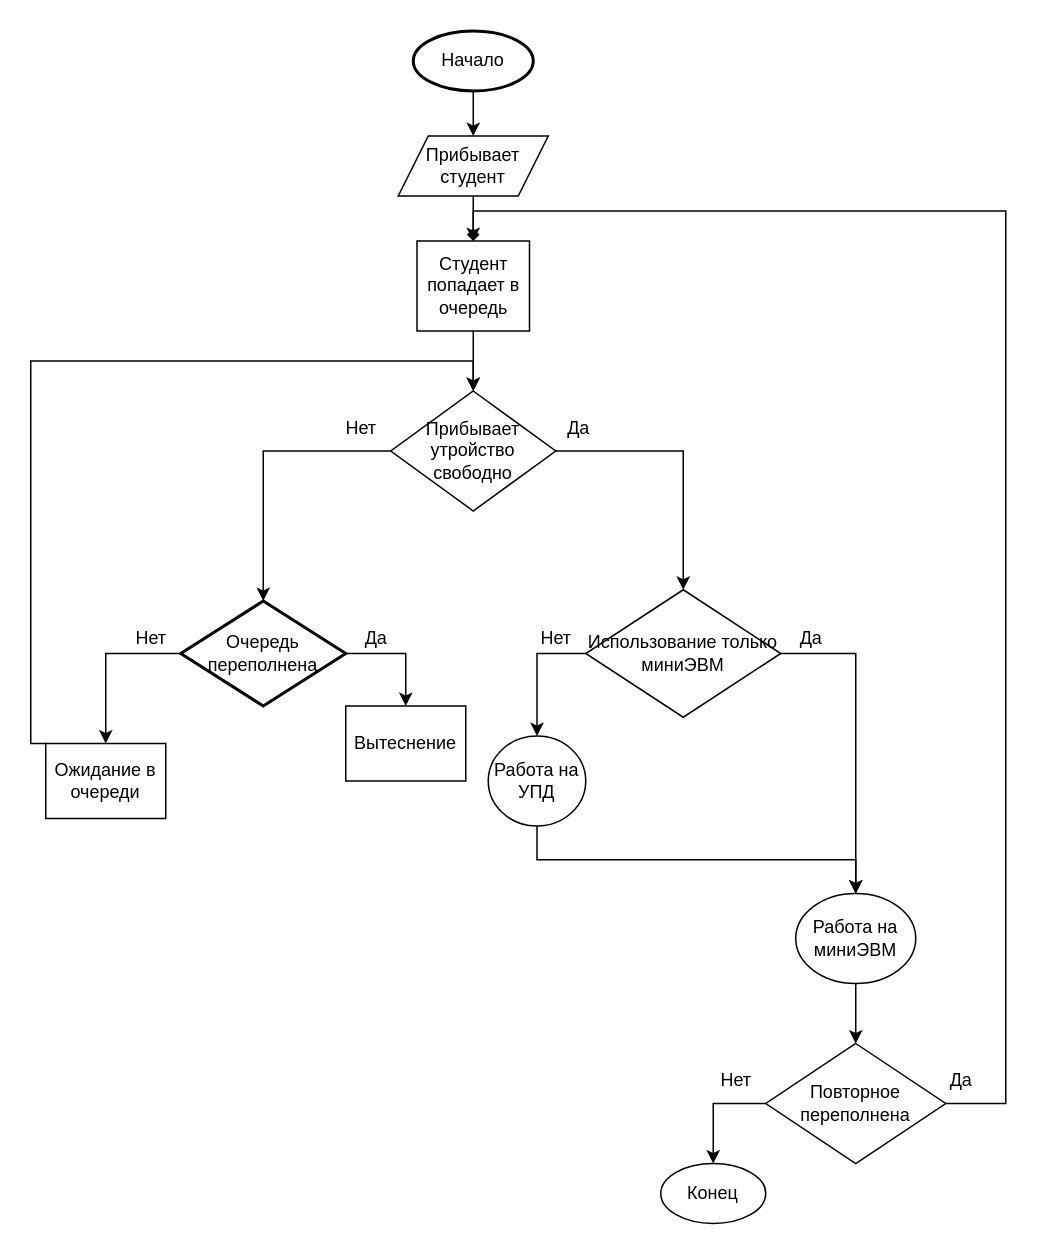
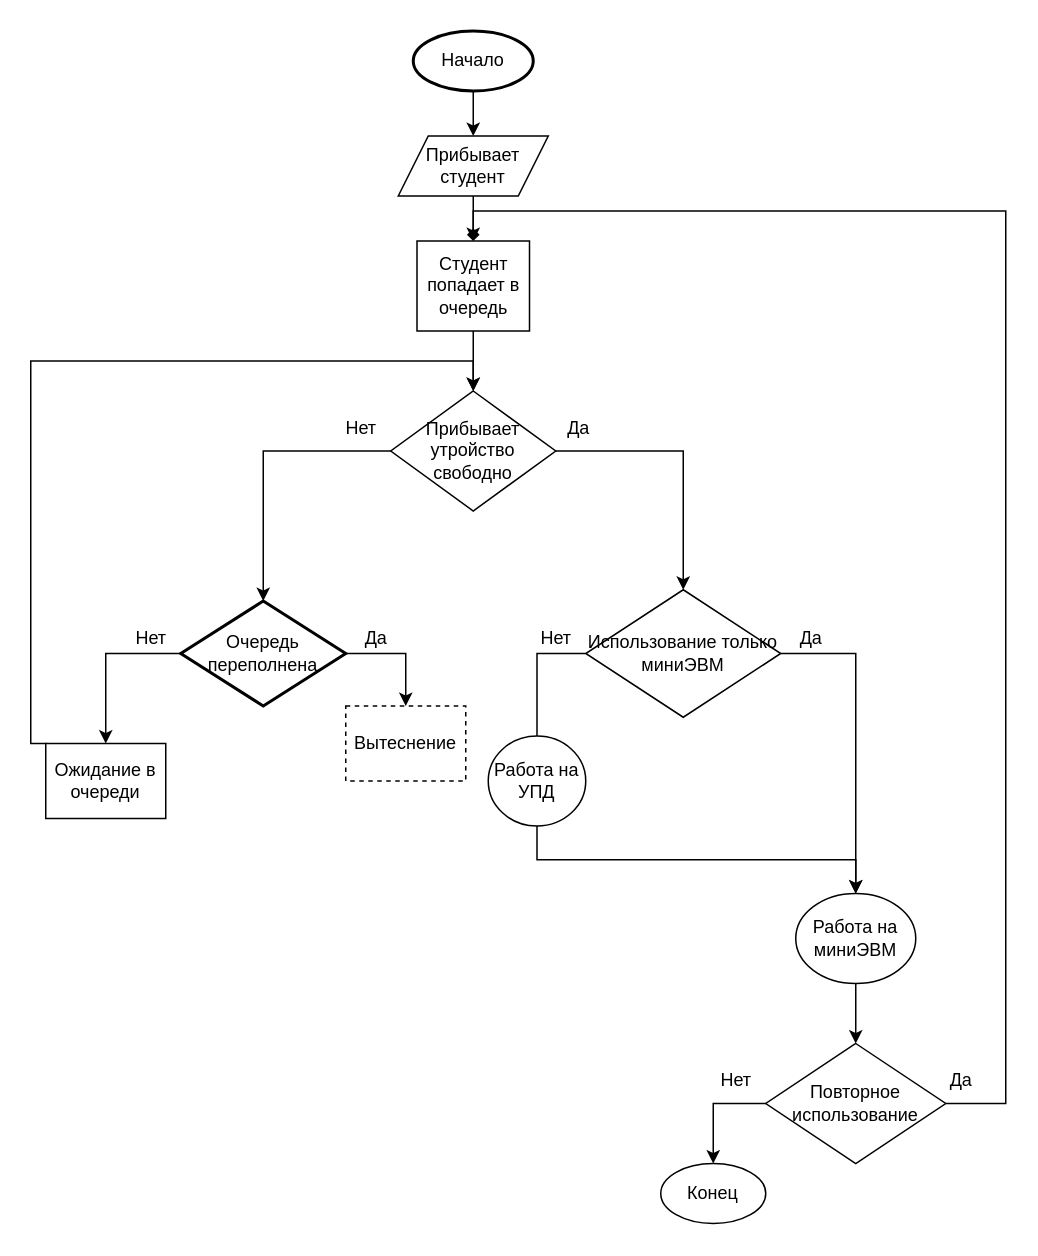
edge "Использование только миниЭВМ" -> "Работа на УПД": arrowhead classic -> none
node "Вытеснение": style solid -> dashed
node "Повторное переполнена": label "Повторное переполнена" -> "Повторное использование"
